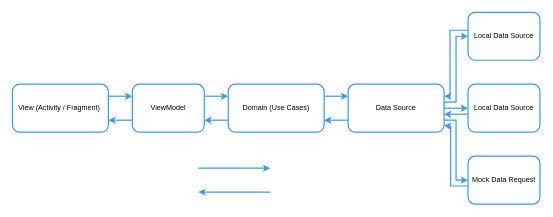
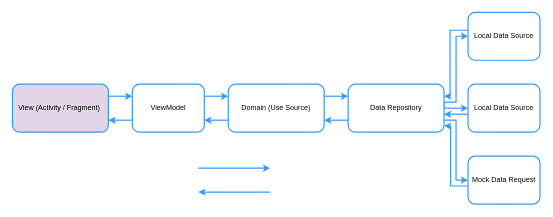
node "View (Activity / Fragment)": fillcolor #ffffff -> #e1d5e7
node "Domain (Use Cases)": label "Domain (Use Cases)" -> "Domain (Use Source)"
node "Data Source": label "Data Source" -> "Data Repository"
